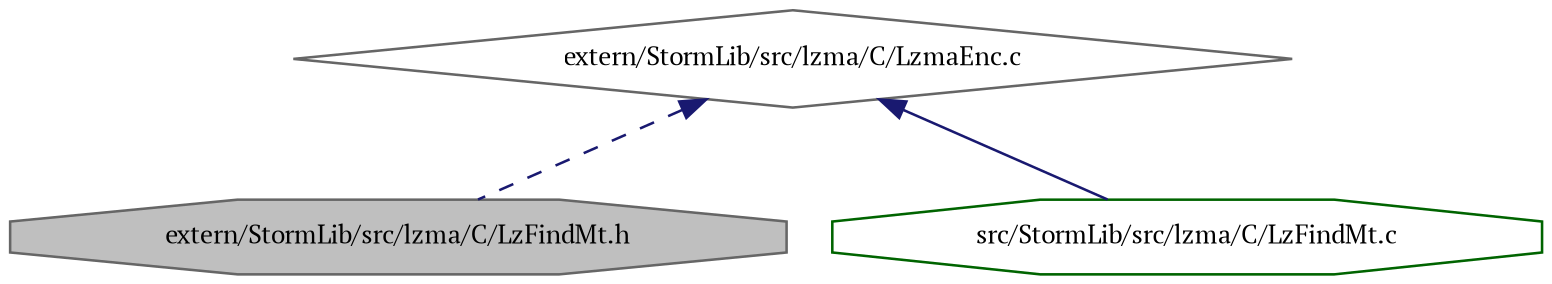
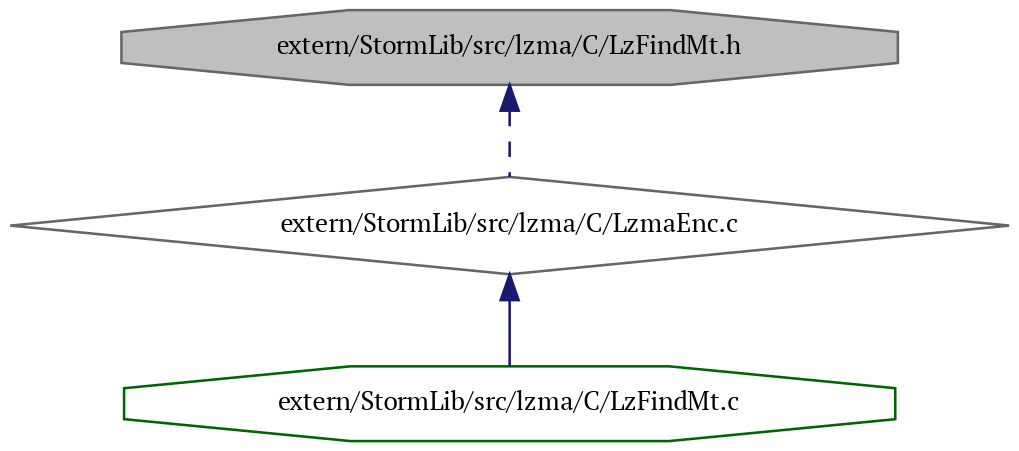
edge "extern/StormLib/src/lzma/C/LzFindMt.h" -> "extern/StormLib/src/lzma/C/LzmaEnc.c": reversed
node "src/StormLib/src/lzma/C/LzFindMt.c": label "src/StormLib/src/lzma/C/LzFindMt.c" -> "extern/StormLib/src/lzma/C/LzFindMt.c"
